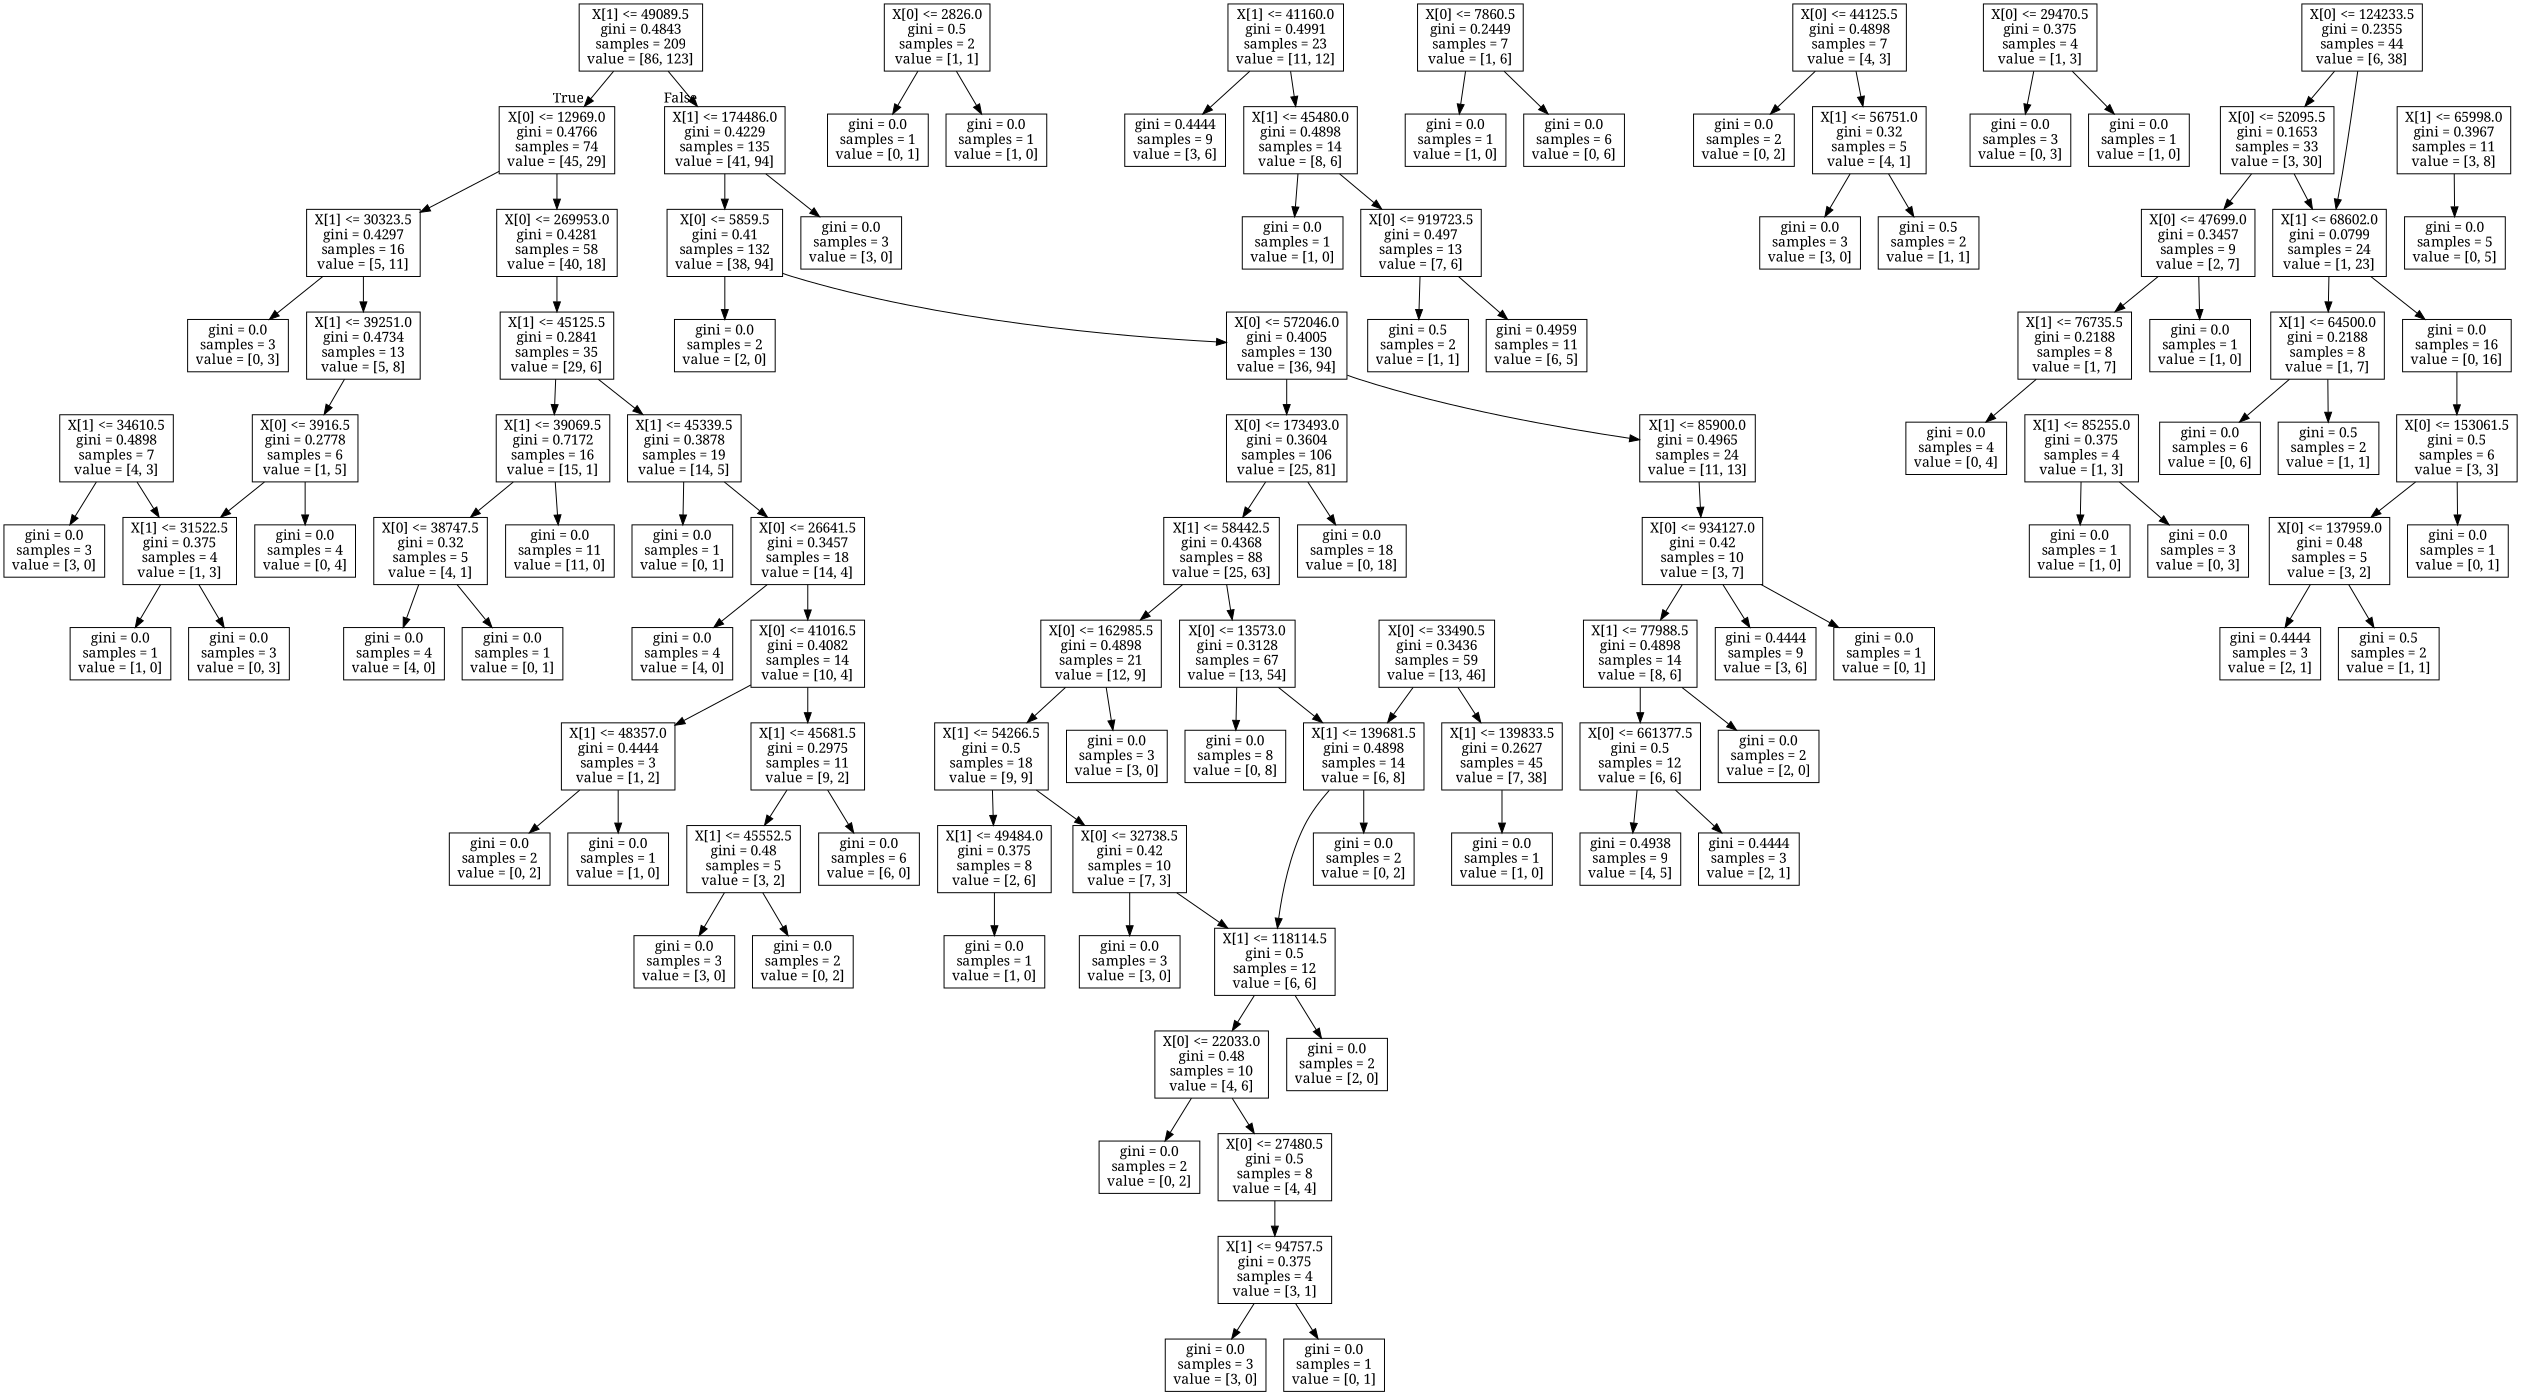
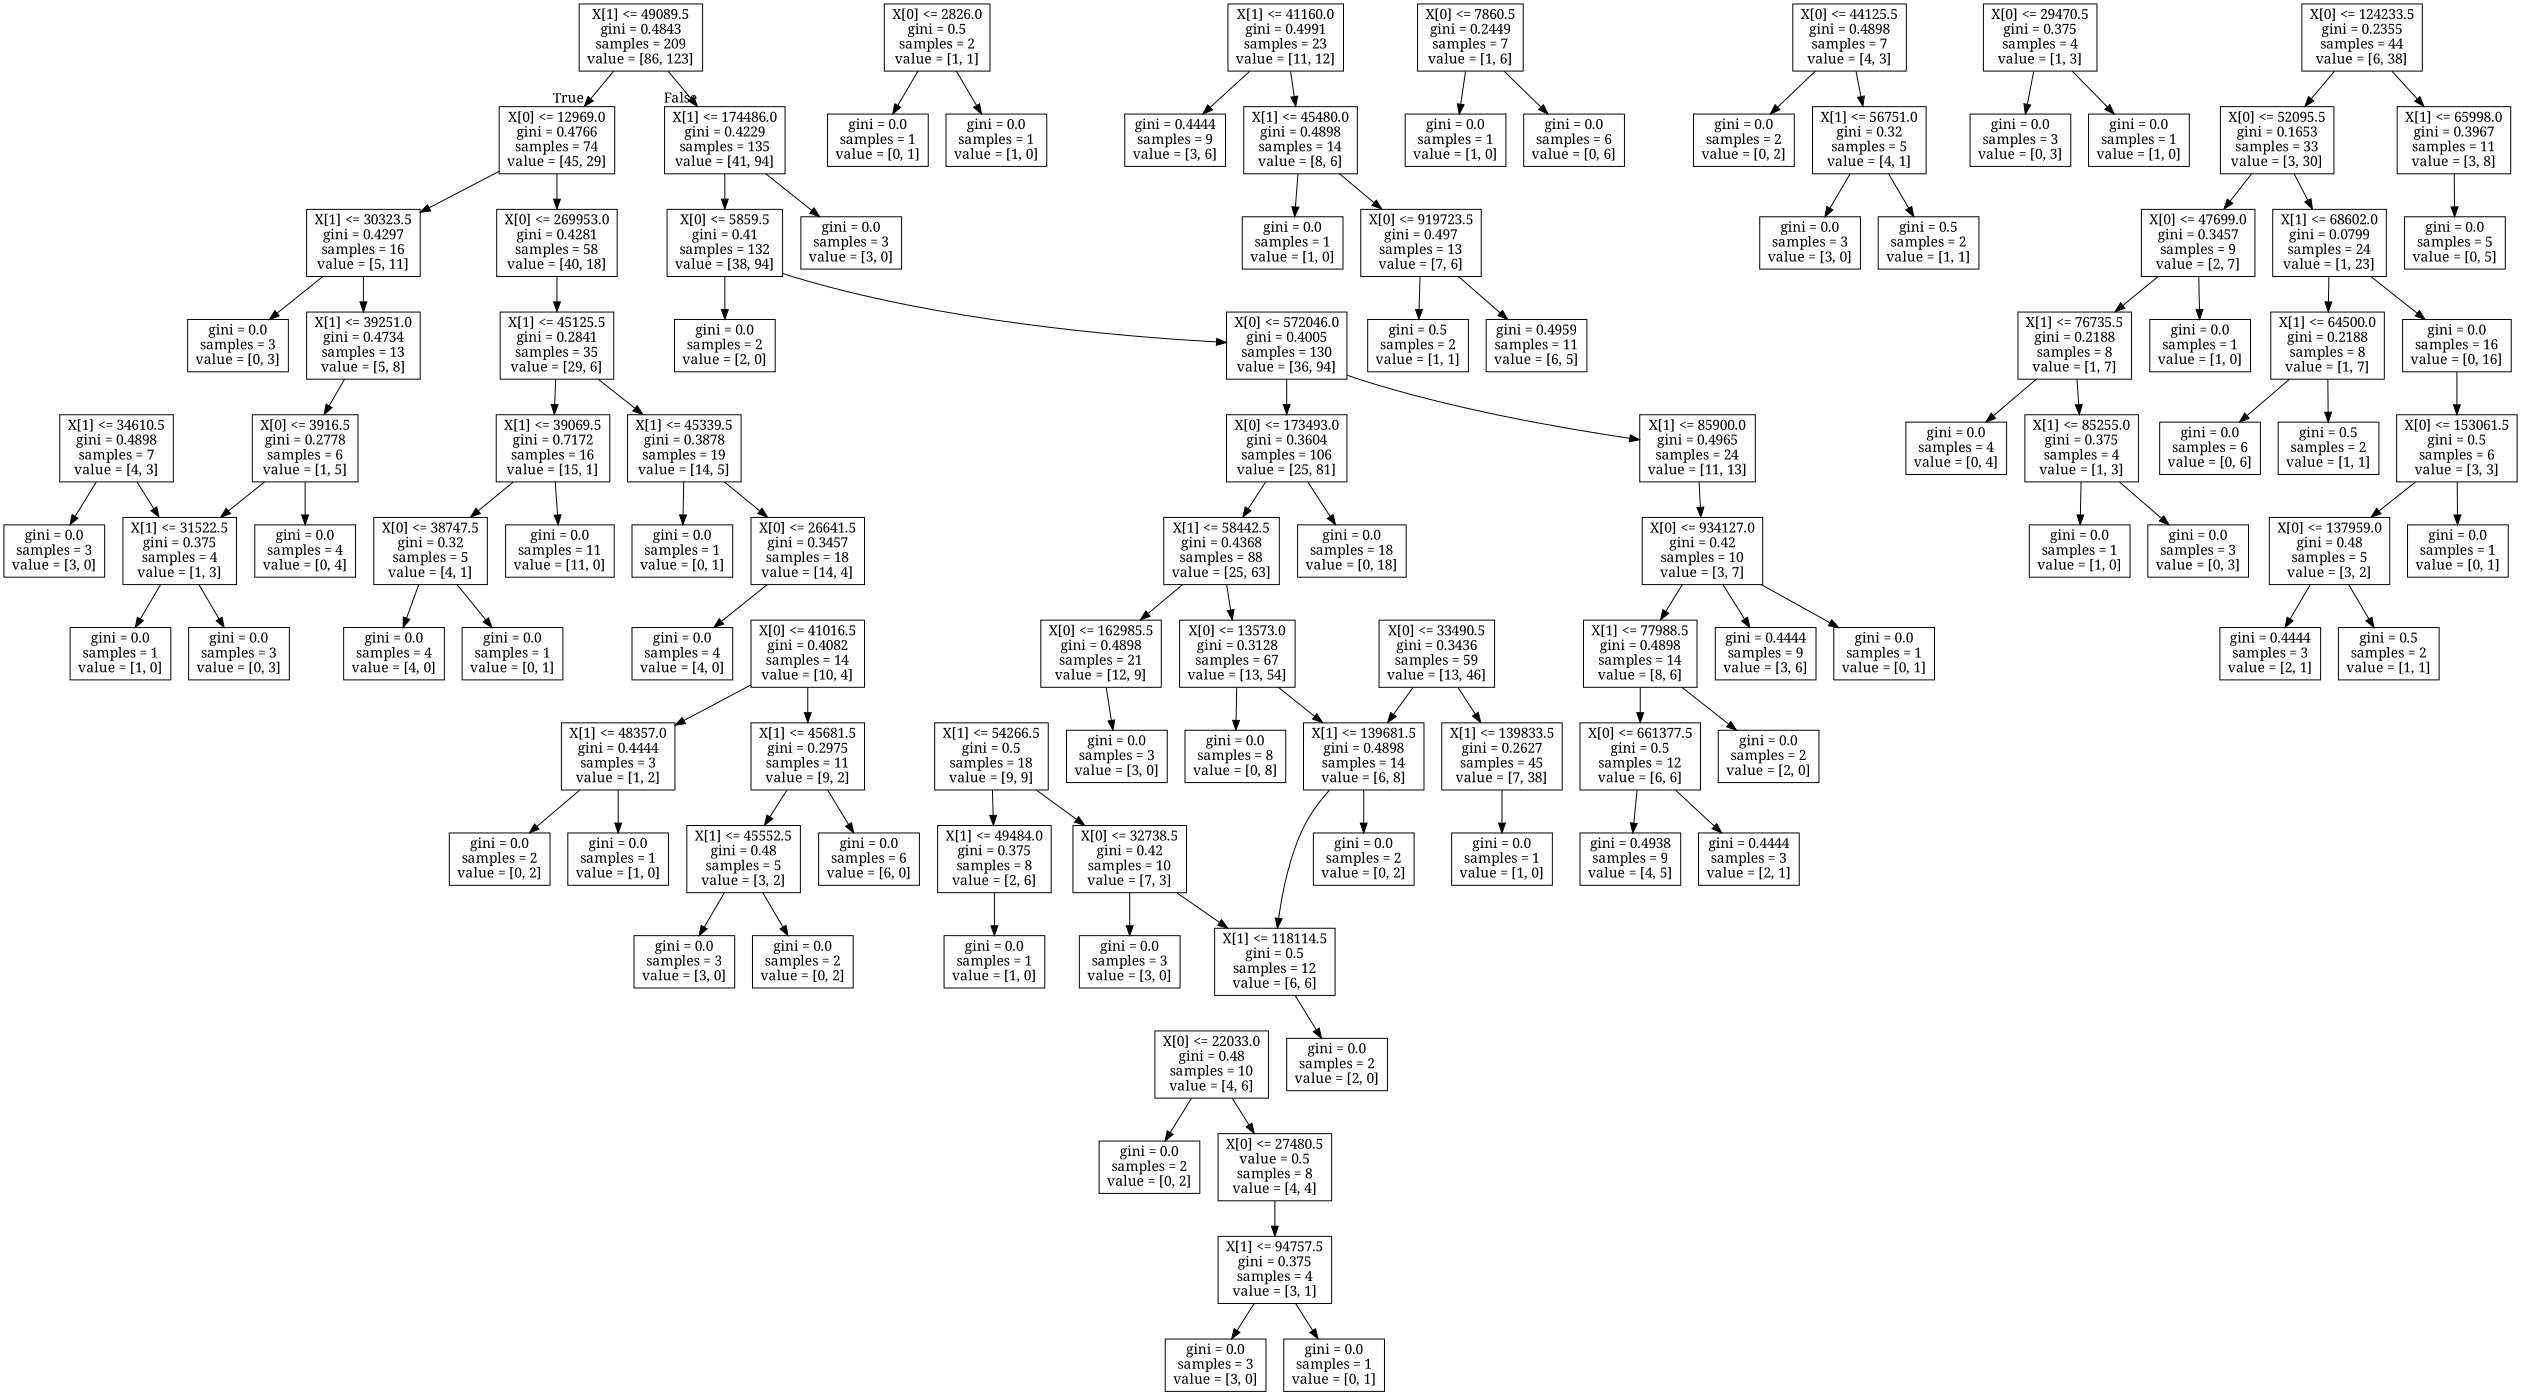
edge "X[0] <= 124233.5 gini = 0.2355 samples = 44 value = [6, 38]" -> "X[1] <= 68602.0 gini = 0.0799 samples = 24 value = [1, 23]": now "X[0] <= 124233.5 gini = 0.2355 samples = 44 value = [6, 38]" -> "X[1] <= 65998.0 gini = 0.3967 samples = 11 value = [3, 8]"
edge "X[1] <= 76735.5 gini = 0.2188 samples = 8 value = [1, 7]" -> "X[1] <= 85255.0 gini = 0.375 samples = 4 value = [1, 3]": added
edge "X[0] <= 26641.5 gini = 0.3457 samples = 18 value = [14, 4]" -> "X[0] <= 41016.5 gini = 0.4082 samples = 14 value = [10, 4]": removed
edge "X[0] <= 162985.5 gini = 0.4898 samples = 21 value = [12, 9]" -> "X[1] <= 54266.5 gini = 0.5 samples = 18 value = [9, 9]": removed
edge "X[1] <= 118114.5 gini = 0.5 samples = 12 value = [6, 6]" -> "X[0] <= 22033.0 gini = 0.48 samples = 10 value = [4, 6]": removed
node "X[0] <= 27480.5 gini = 0.5 samples = 8 value = [4, 4]": label "X[0] <= 27480.5 gini = 0.5 samples = 8 value = [4, 4]" -> "X[0] <= 27480.5 value = 0.5 samples = 8 value = [4, 4]"
